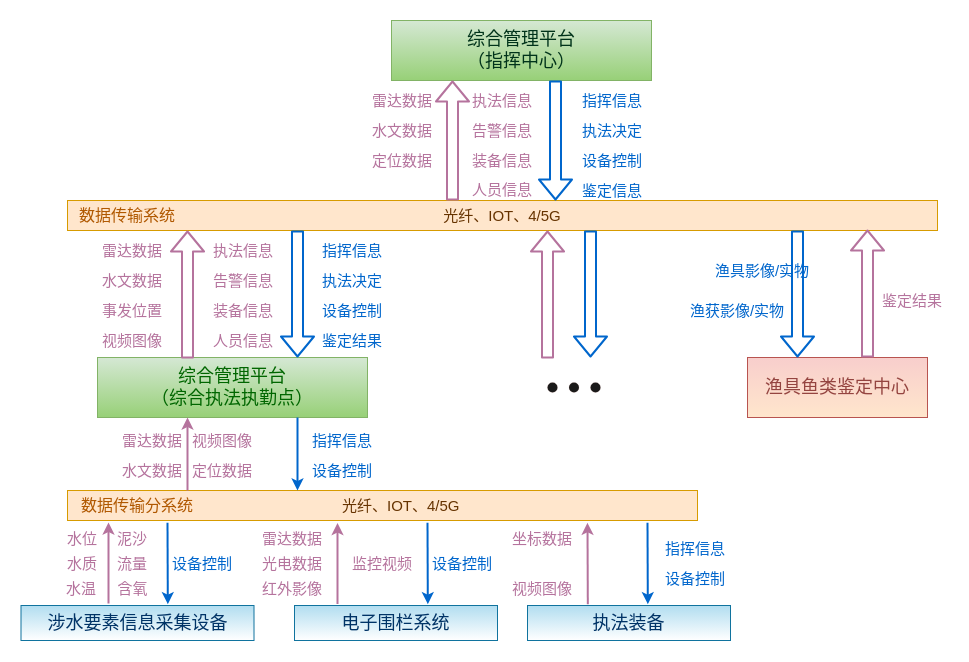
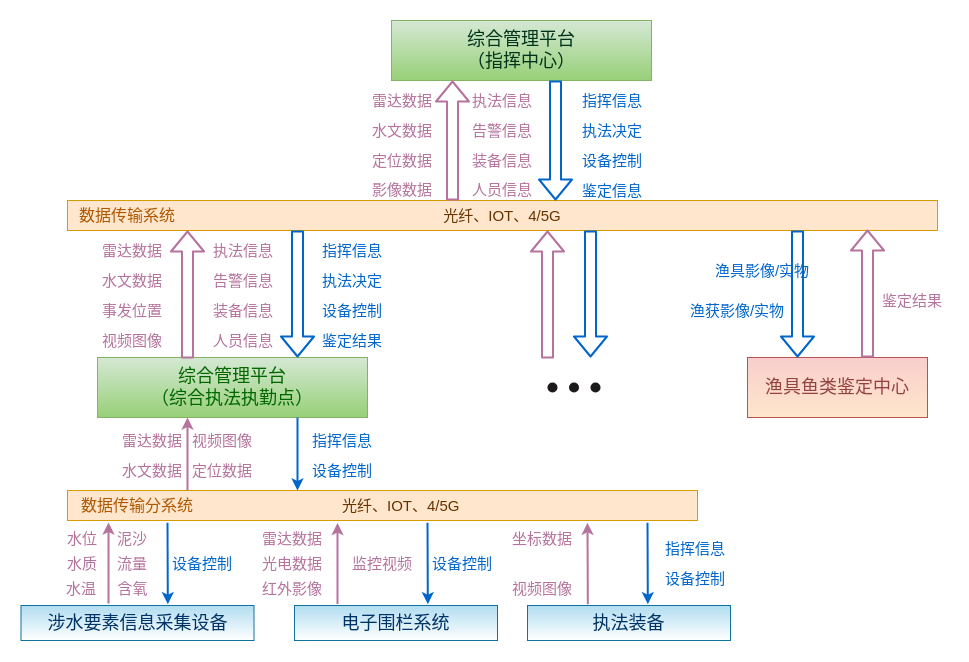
node "影像数据": added
